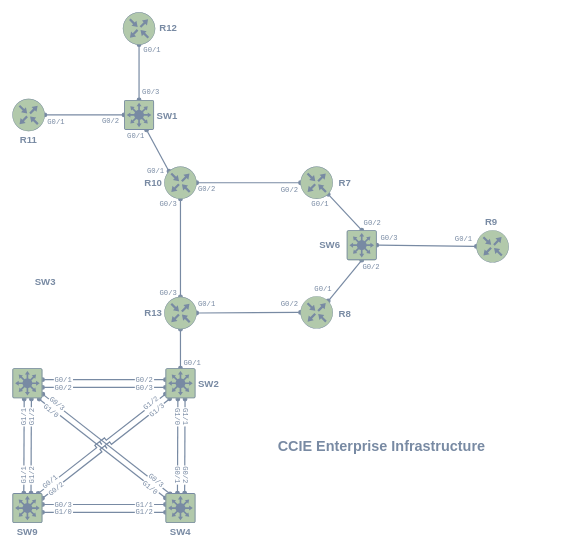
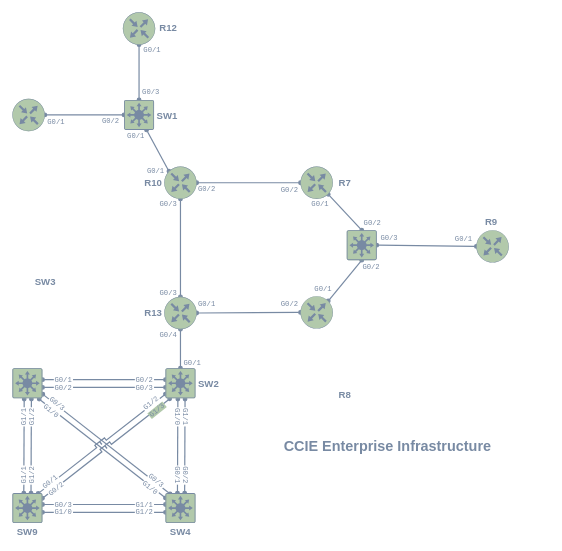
node "R11": removed
node "SW6": removed
node "R8": moved (345, 314) -> (345, 395)
node "G0/4": added
node "G1/3": fillcolor #ffffff -> #b2c9ab
node "CCIE Enterprise Infrastructure": moved (383, 447) -> (389, 447)
